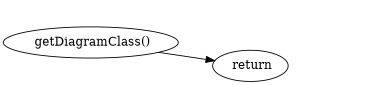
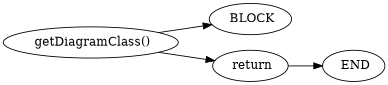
node "BLOCK": added
node "END": added
